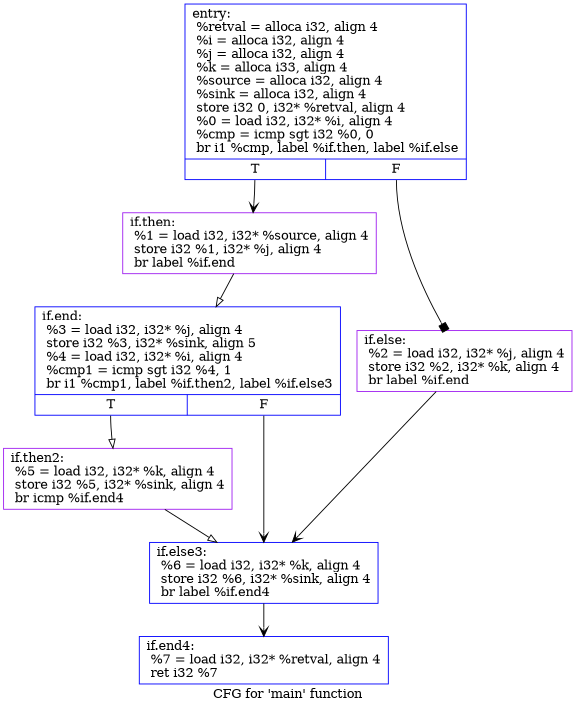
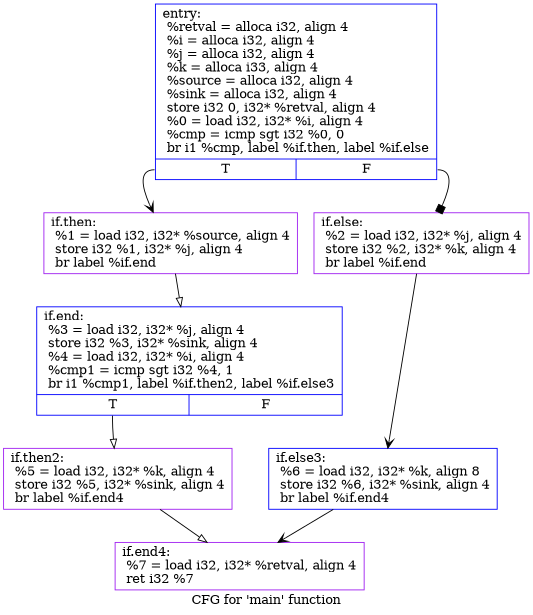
node "if.end:": text "store i32 %3, i32* %sink, align 5" -> "store i32 %3, i32* %sink, align 4"
edge "if.end:" -> "if.else3:": removed
node "if.then2:": text "br icmp %if.end4" -> "br label %if.end4"
edge "if.then2:" -> "if.else3:": now "if.then2:" -> "if.end4:"
node "if.else3:": text "%6 = load i32, i32* %k, align 4" -> "%6 = load i32, i32* %k, align 8"
node "if.end4:": color blue -> purple
